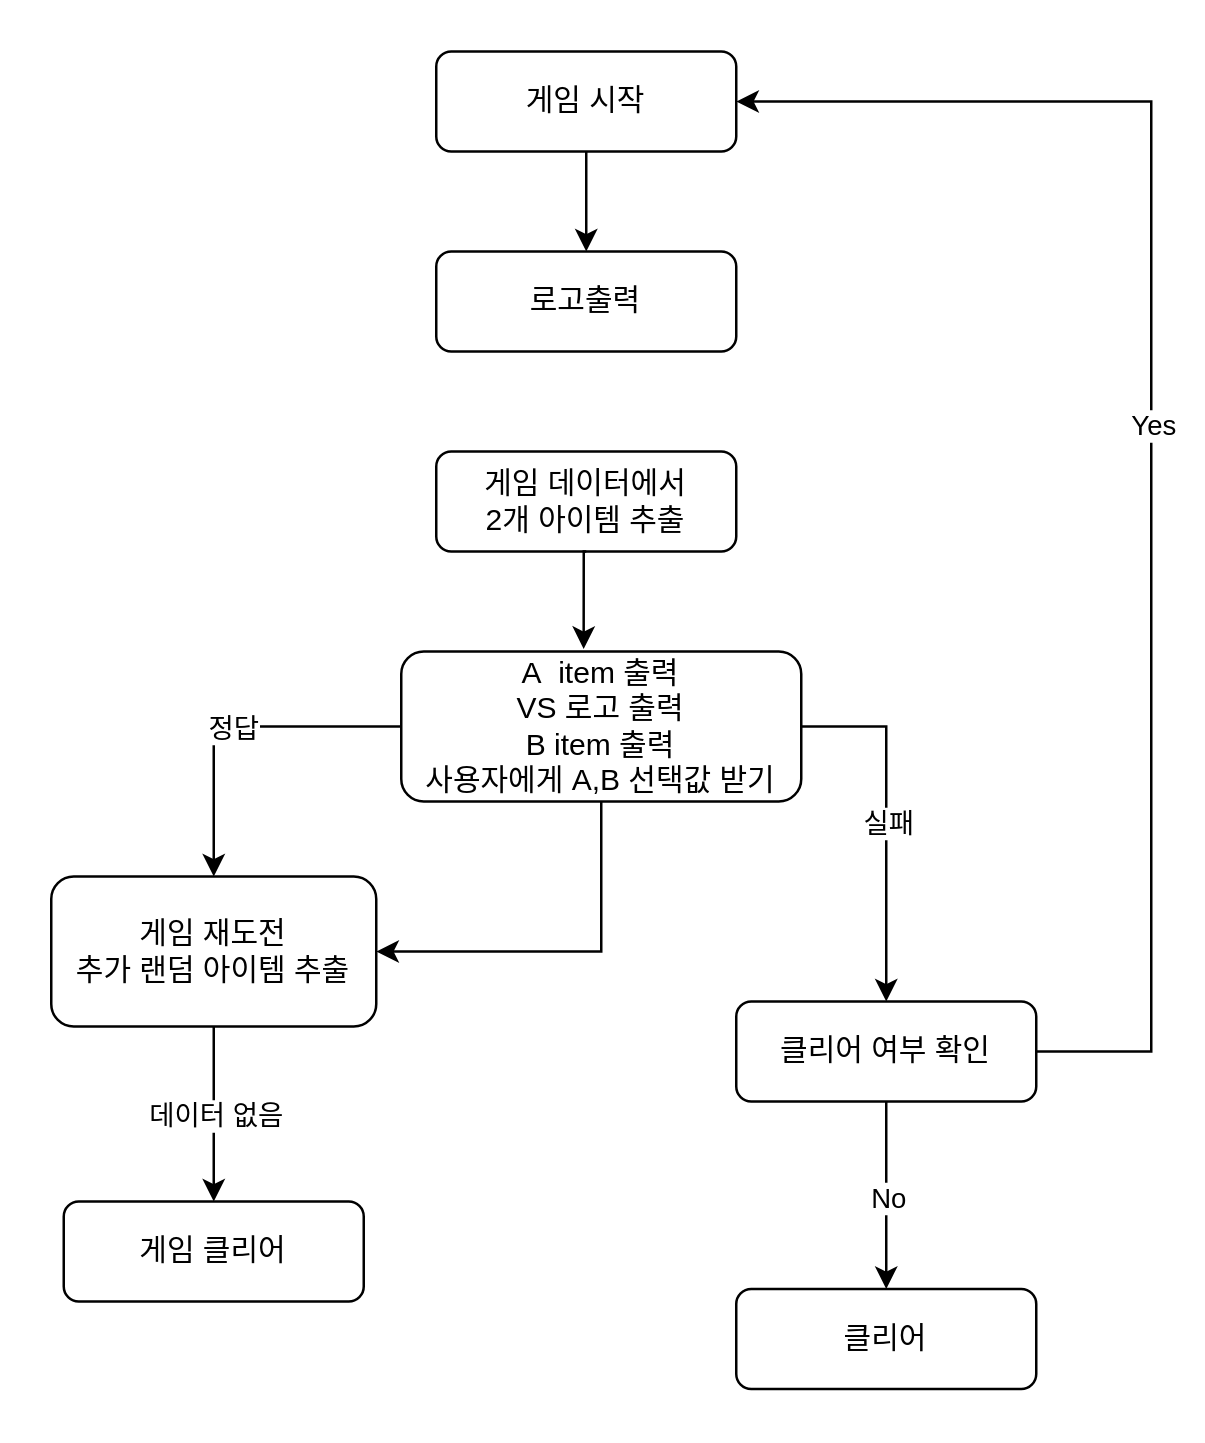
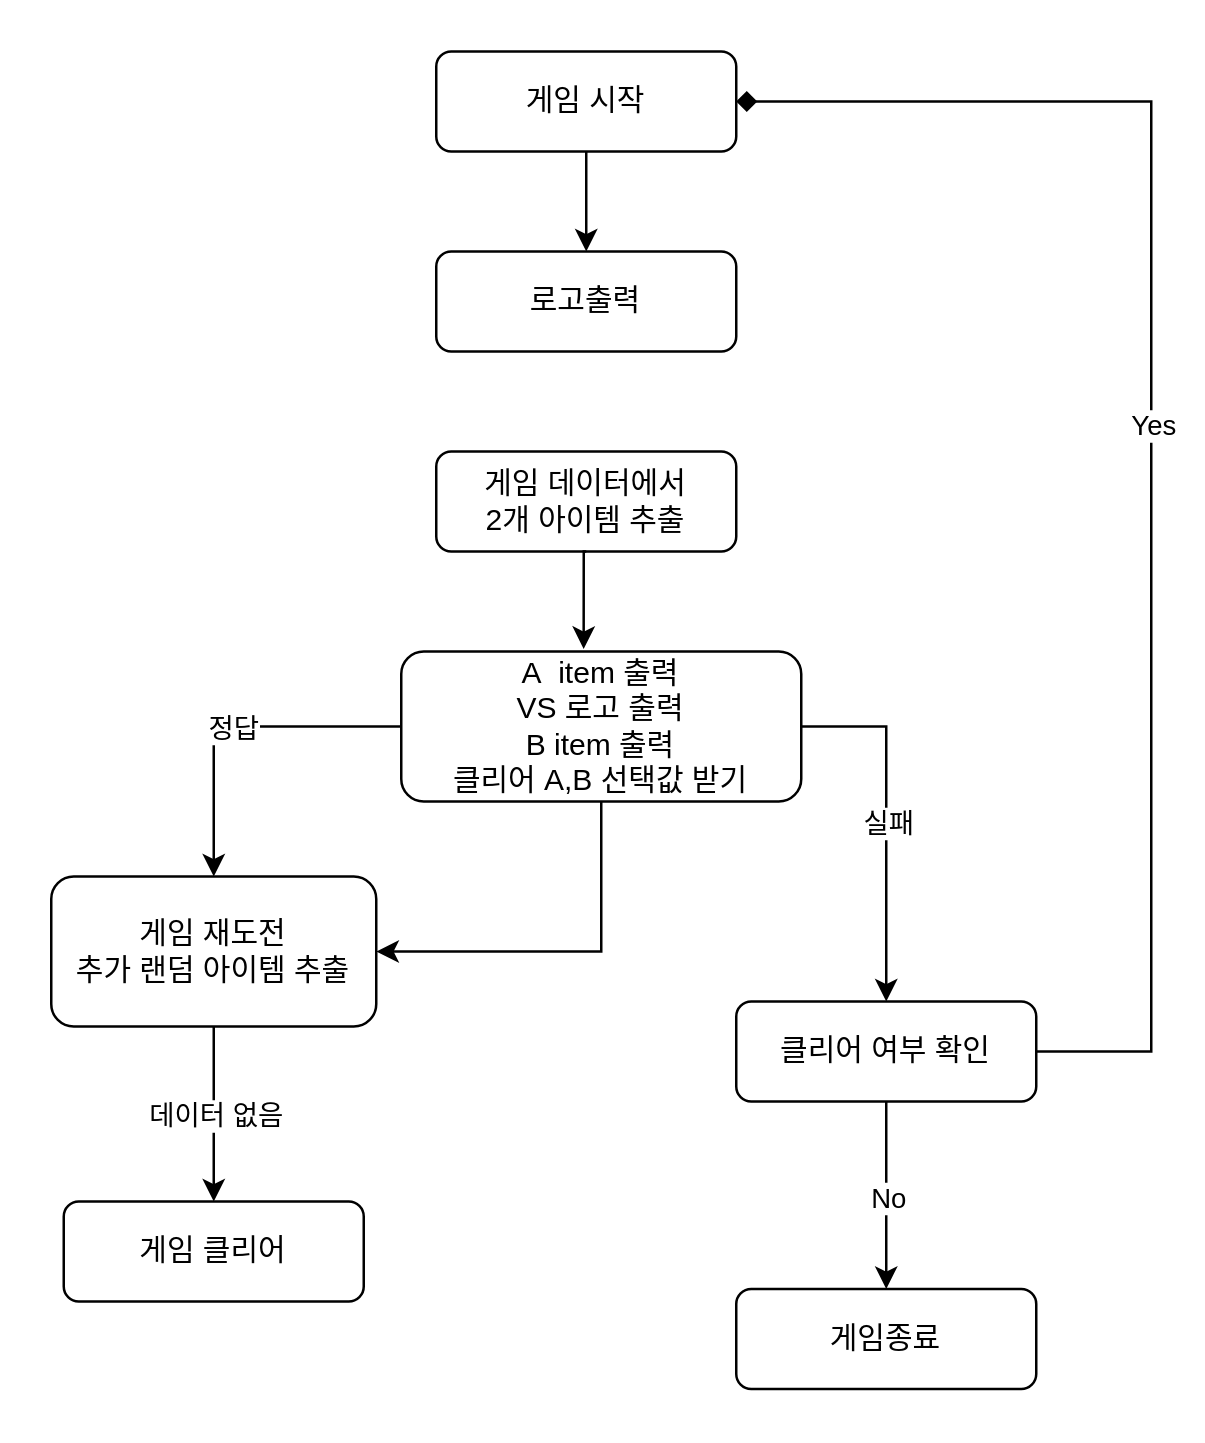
edge "클리어 여부 확인" -> "게임 시작": arrowhead classic -> diamond
node "A item 출력 VS 로고 출력 B item 출력 사용자에게 A,B 선택값 받기": label "A item 출력 VS 로고 출력 B item 출력 사용자에게 A,B 선택값 받기" -> "A item 출력 VS 로고 출력 B item 출력 클리어 A,B 선택값 받기"
node "클리어": label "클리어" -> "게임종료"
